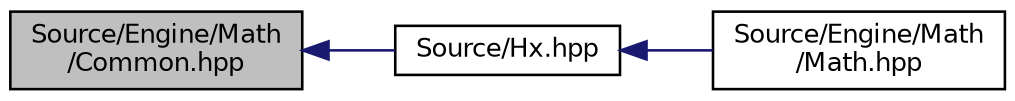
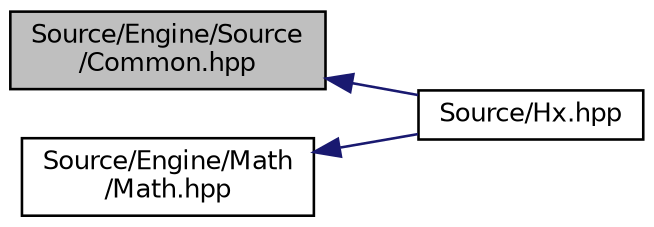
node "Source/Engine/Math /Common.hpp": label "Source/Engine/Math /Common.hpp" -> "Source/Engine/Source /Common.hpp"
edge "Source/Engine/Math /Math.hpp" -> "Source/Hx.hpp": reversed
